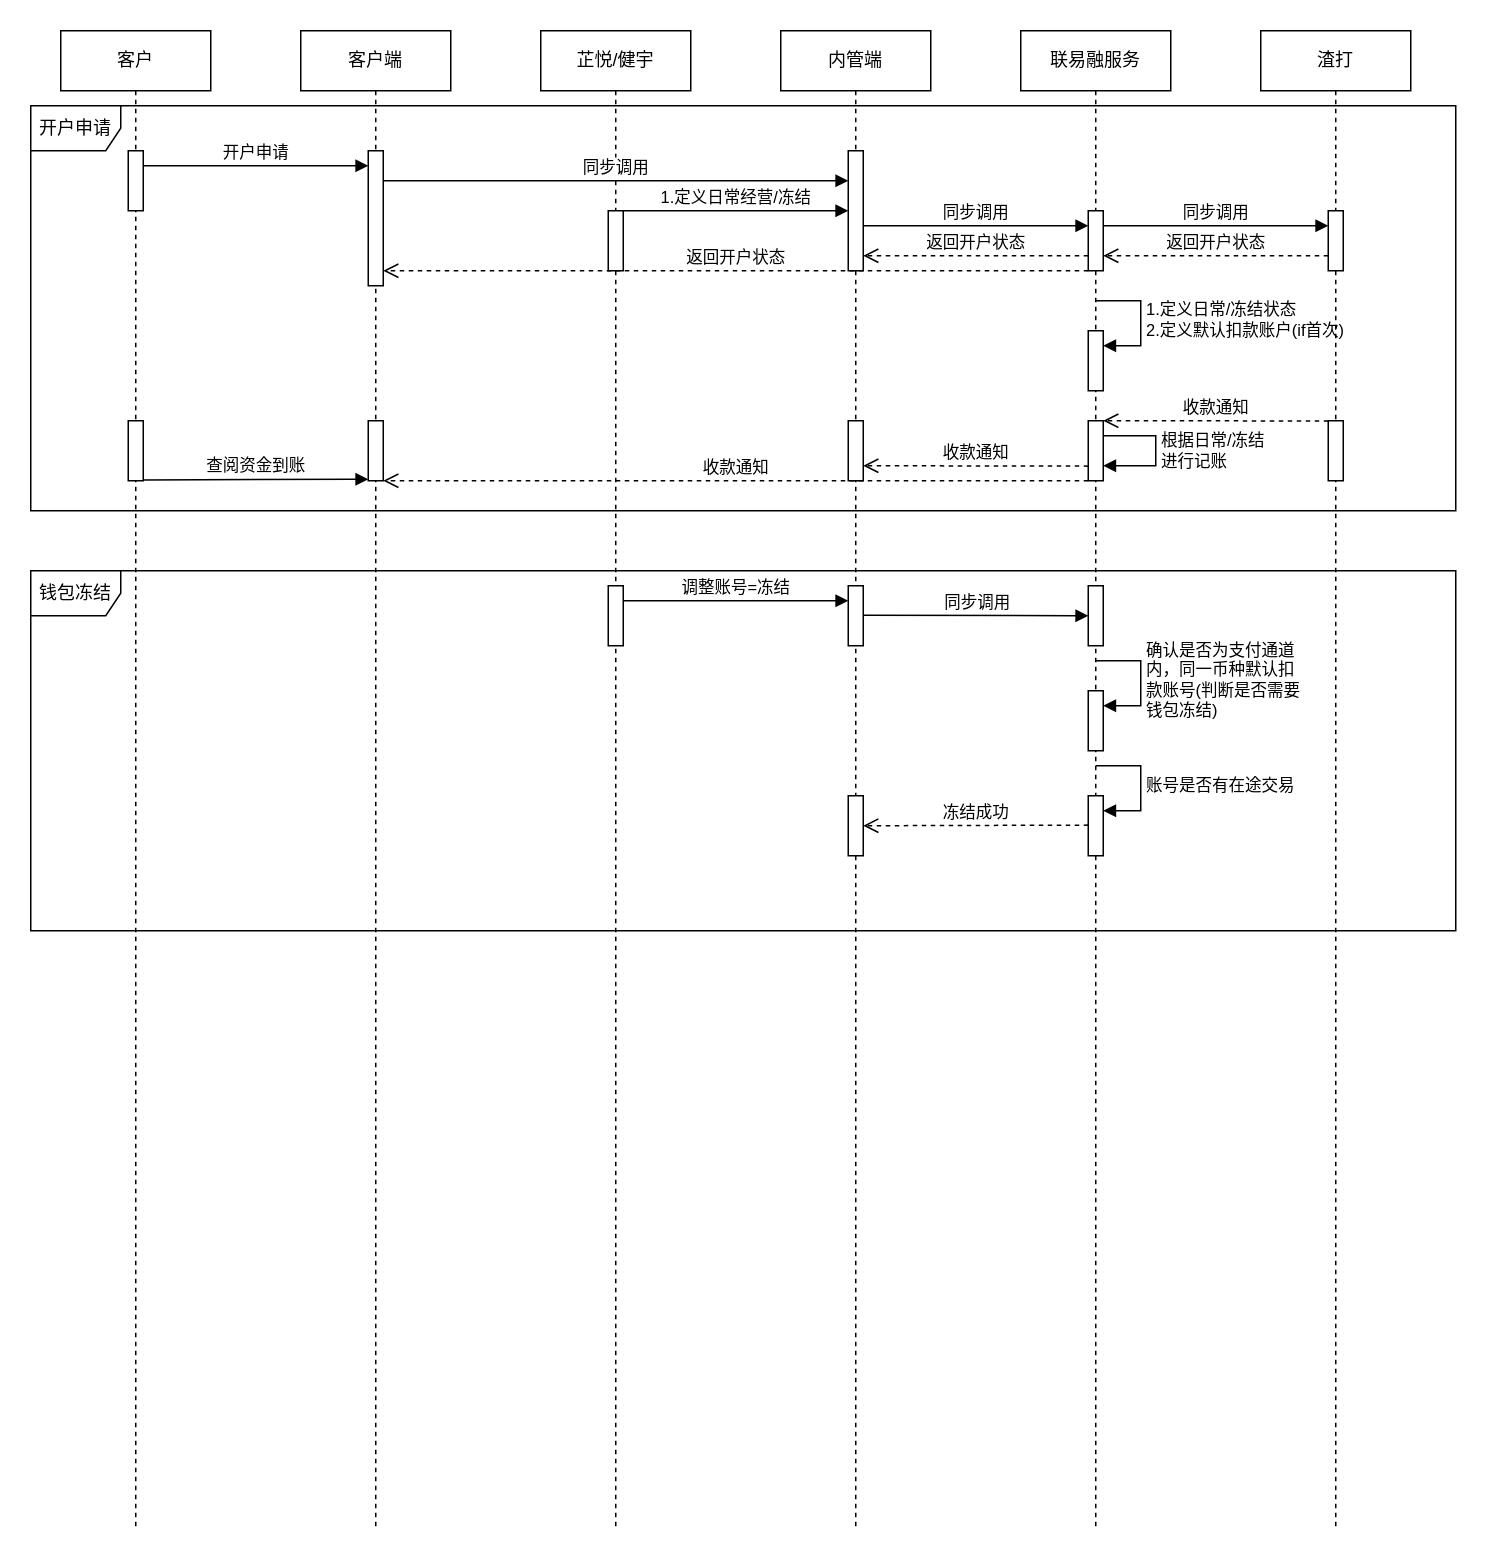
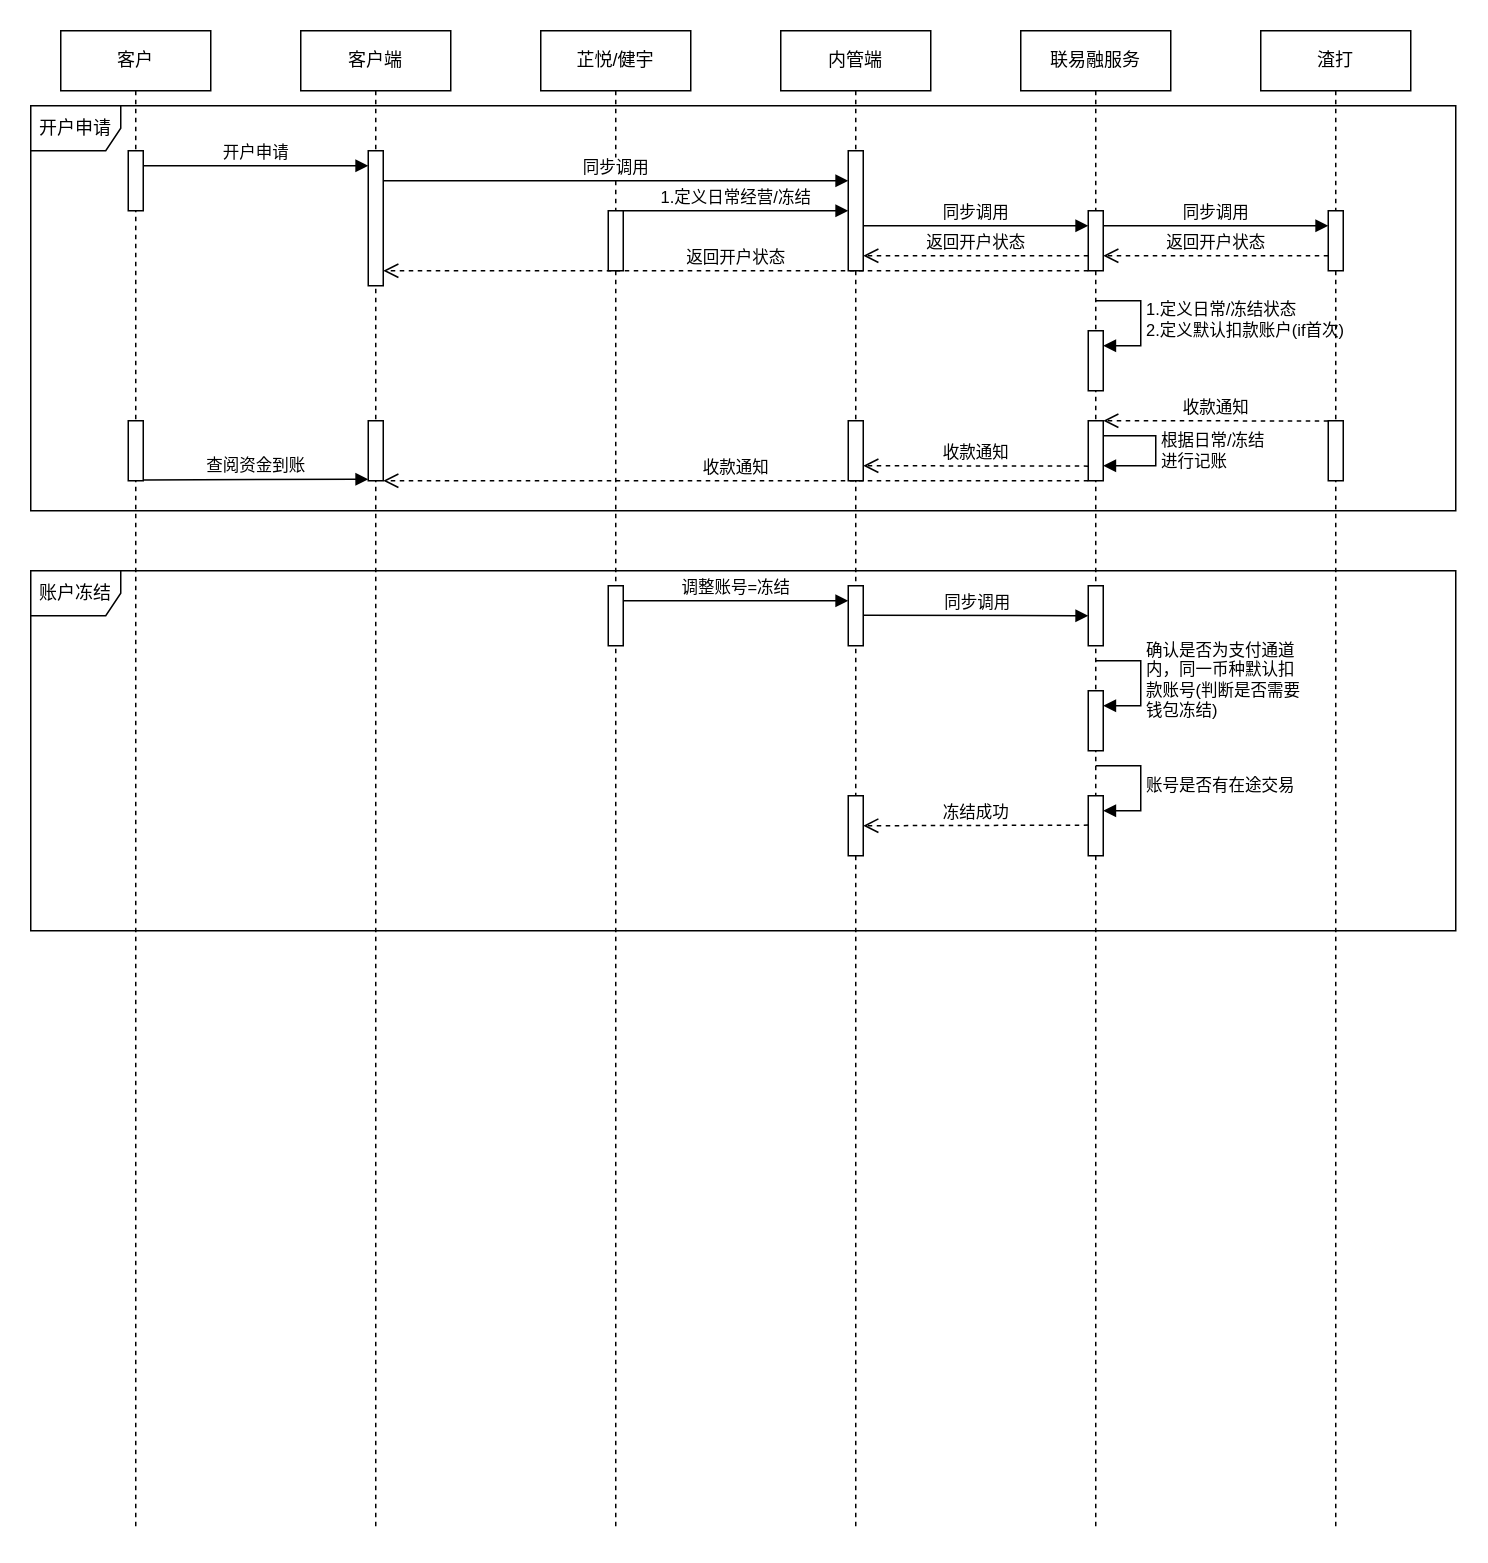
node "钱包冻结": label "钱包冻结" -> "账户冻结"
